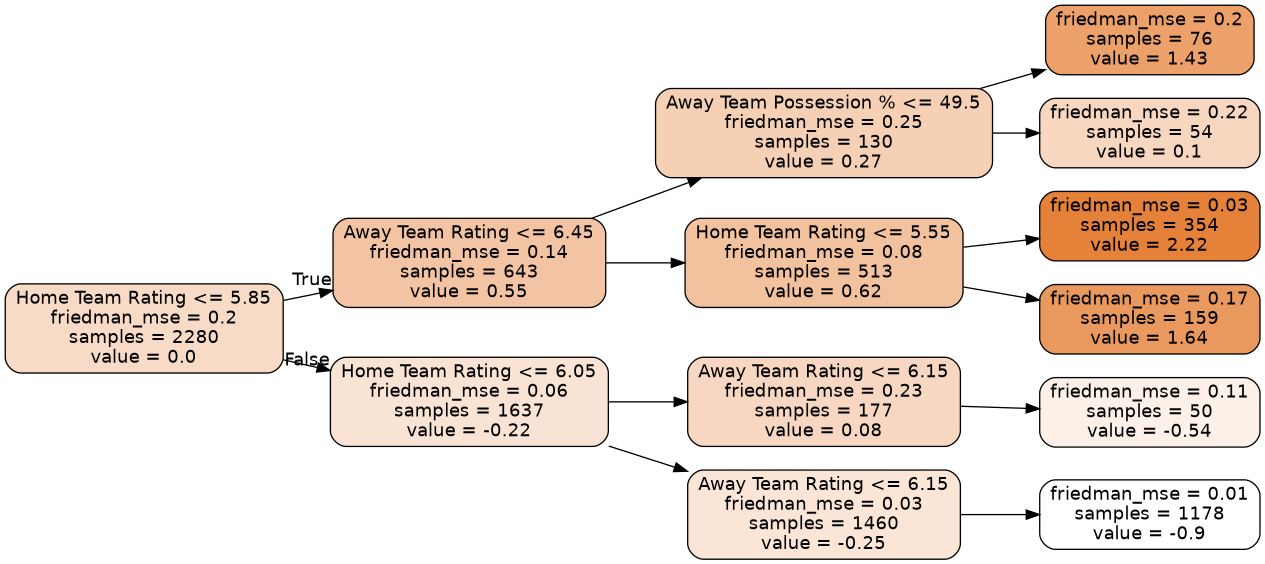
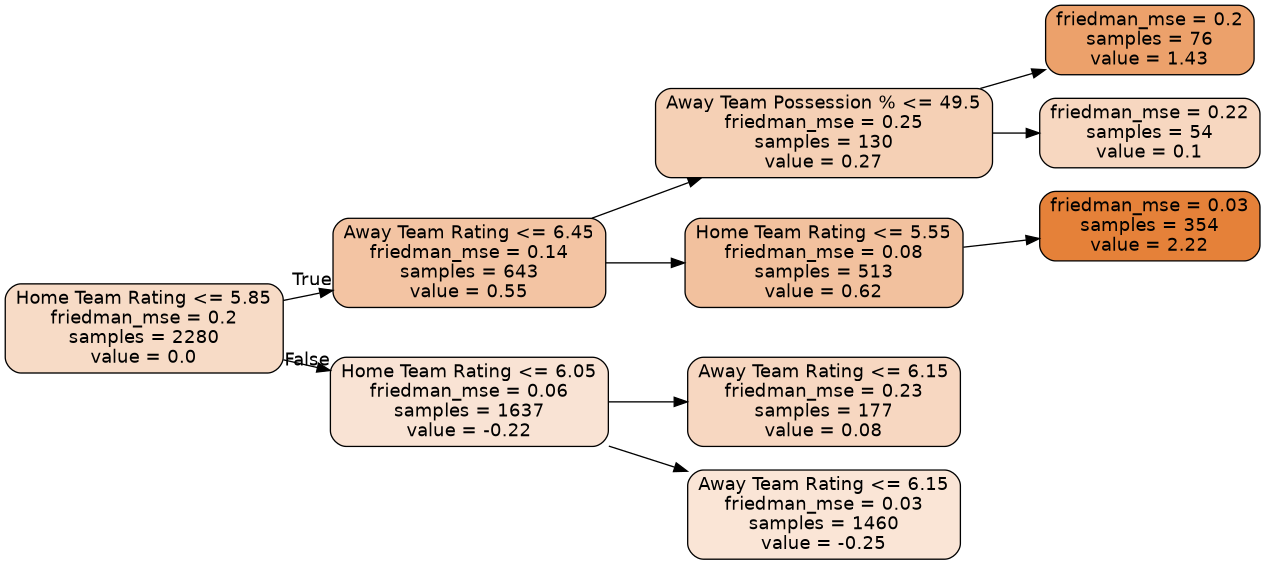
node "friedman_mse = 0.17 samples = 159 value = 1.64": removed
node "friedman_mse = 0.11 samples = 50 value = -0.54": removed
node "friedman_mse = 0.01 samples = 1178 value = -0.9": removed
